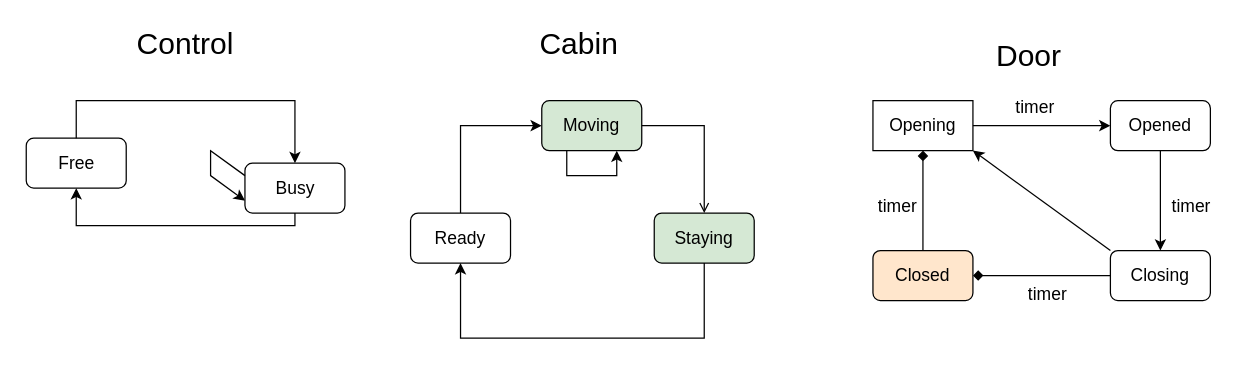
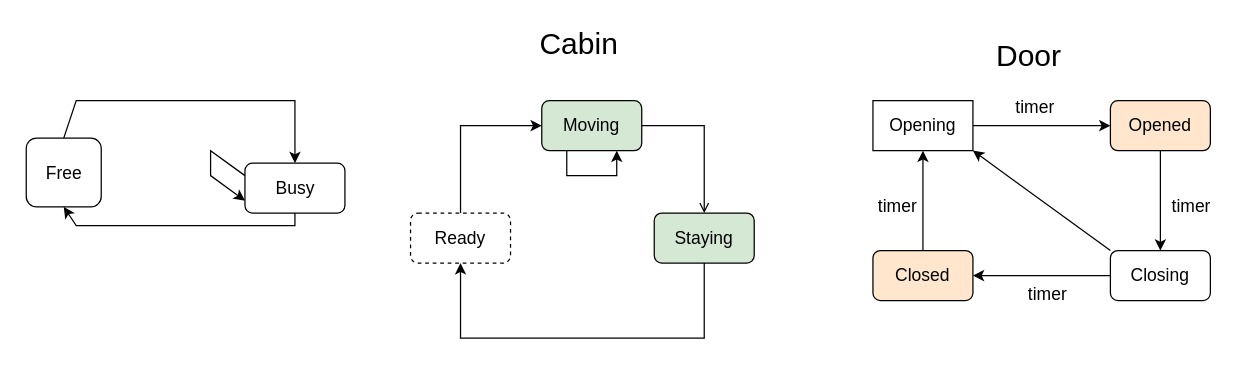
node "Control": removed
node "Opened": fillcolor #ffffff -> #ffe6cc
edge "Closed" -> "Opening": arrowhead diamond -> classic
node "Free": size 100x50 -> 75x69
node "Ready": style solid -> dashed
edge "Closing" -> "Closed": arrowhead diamond -> classic
